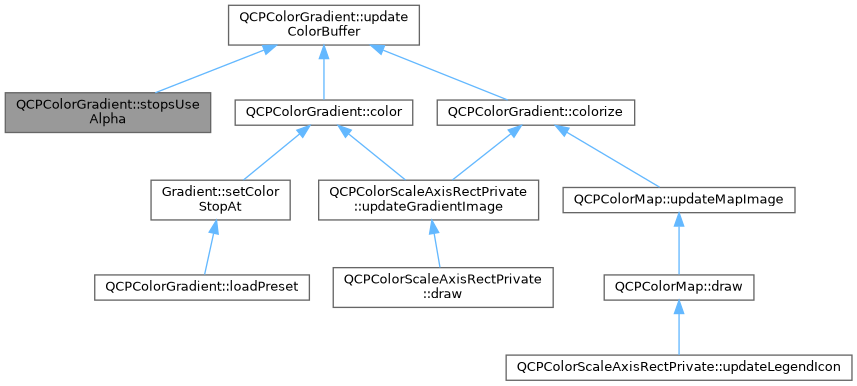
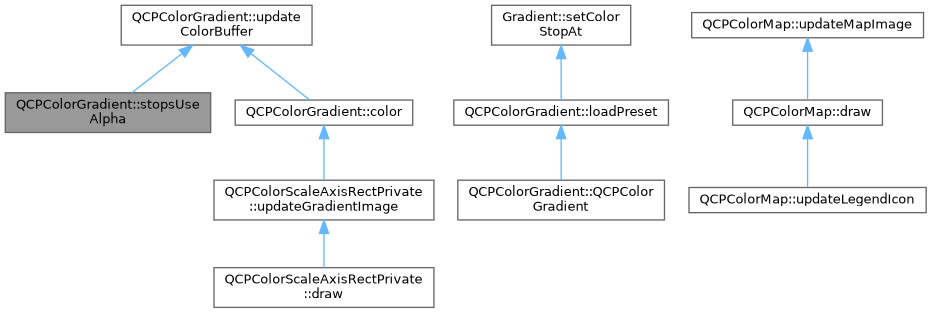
node "QCPColorGradient::colorize": removed
edge "Gradient::setColor StopAt" -> "QCPColorGradient::color": removed
node "QCPColorGradient::QCPColor Gradient": added
node "QCPColorScaleAxisRectPrivate::updateLegendIcon": label "QCPColorScaleAxisRectPrivate::updateLegendIcon" -> "QCPColorMap::updateLegendIcon"
